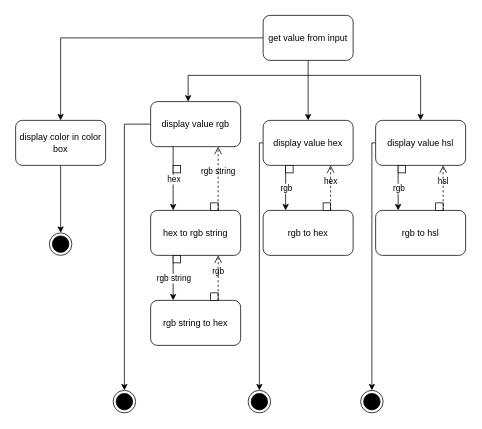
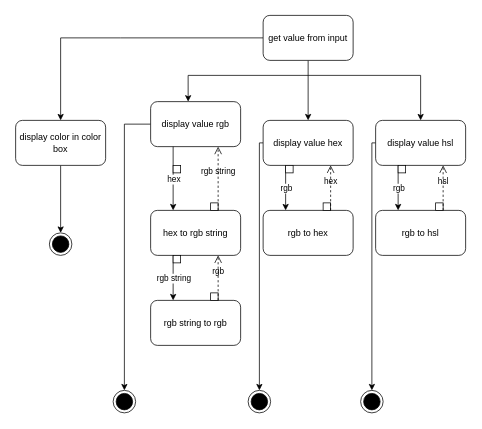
node "rgb string to hex": label "rgb string to hex" -> "rgb string to rgb"
